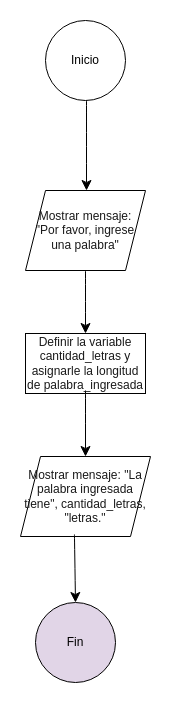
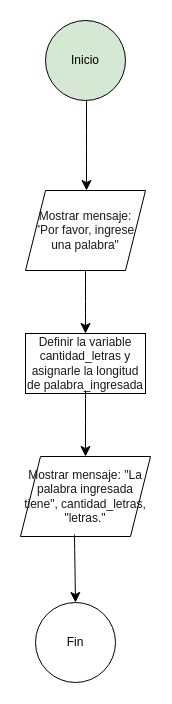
node "Inicio": fillcolor #ffffff -> #d5e8d4
node "Fin": fillcolor #e1d5e7 -> #ffffff
